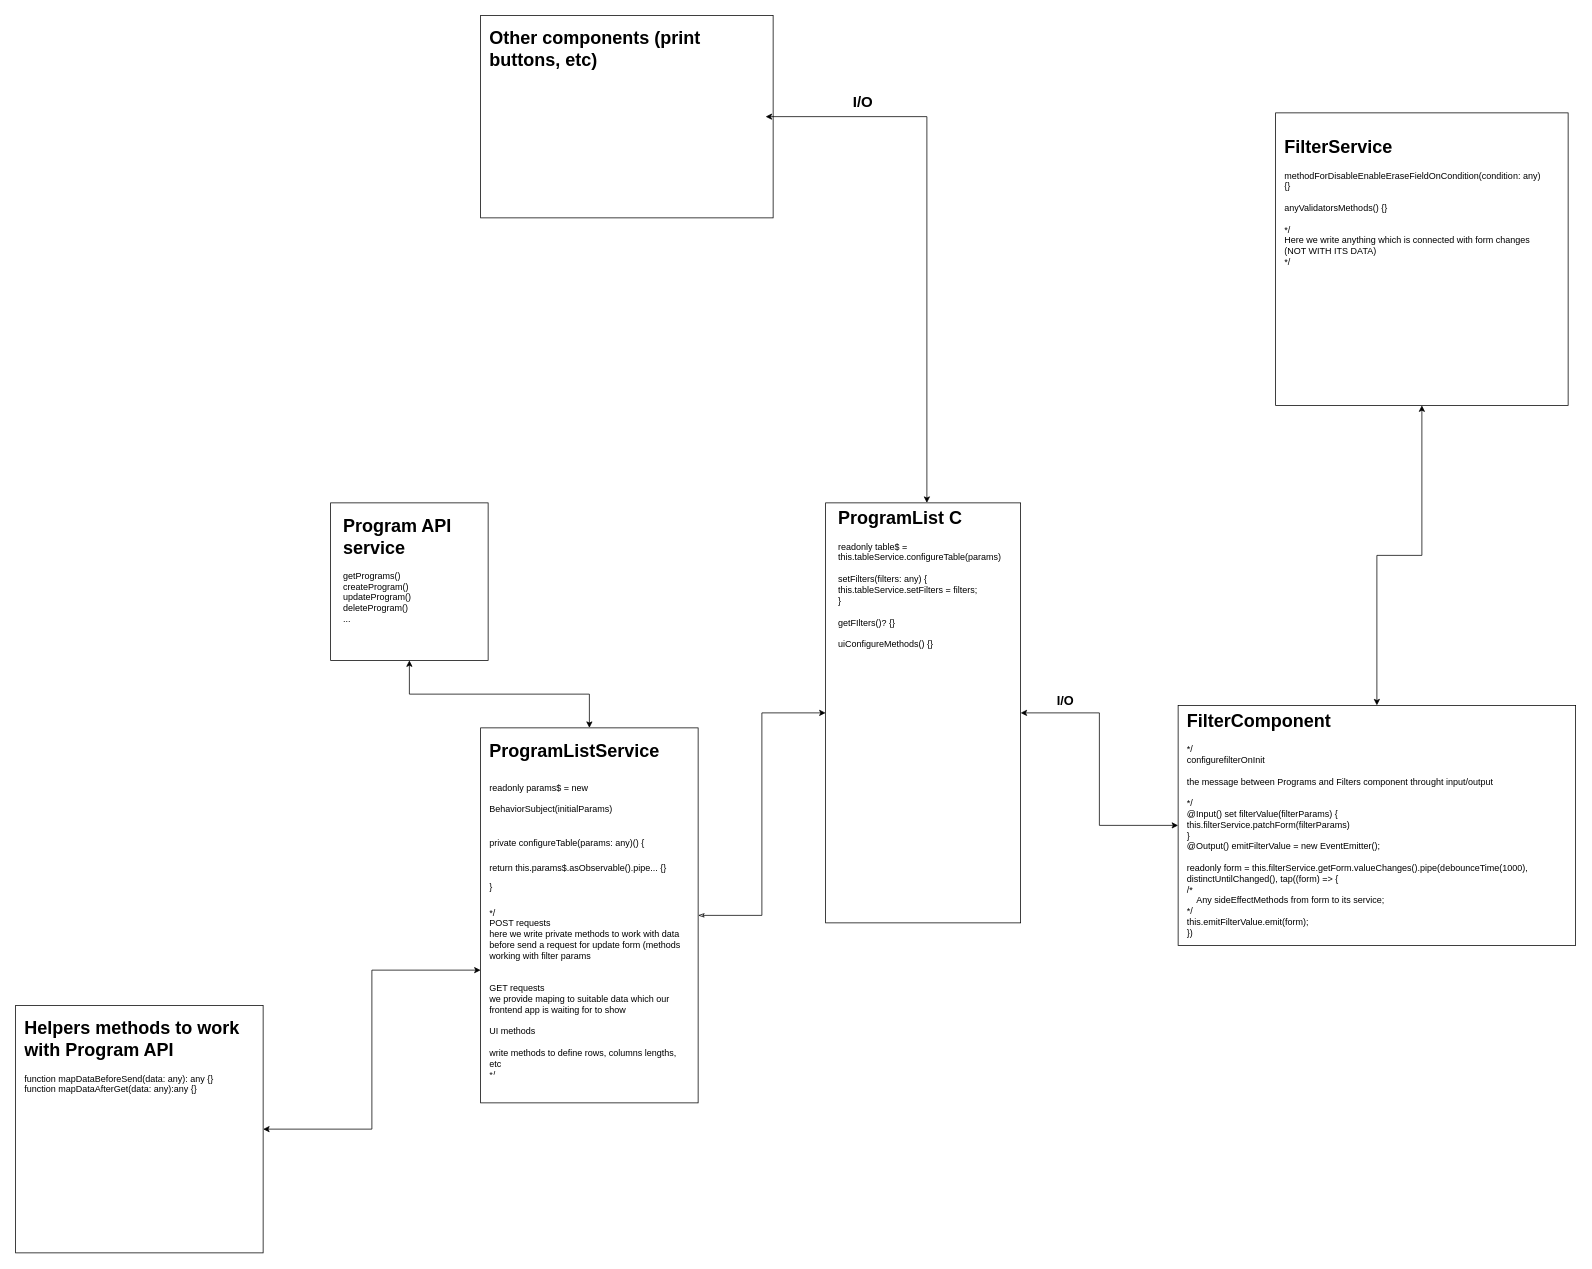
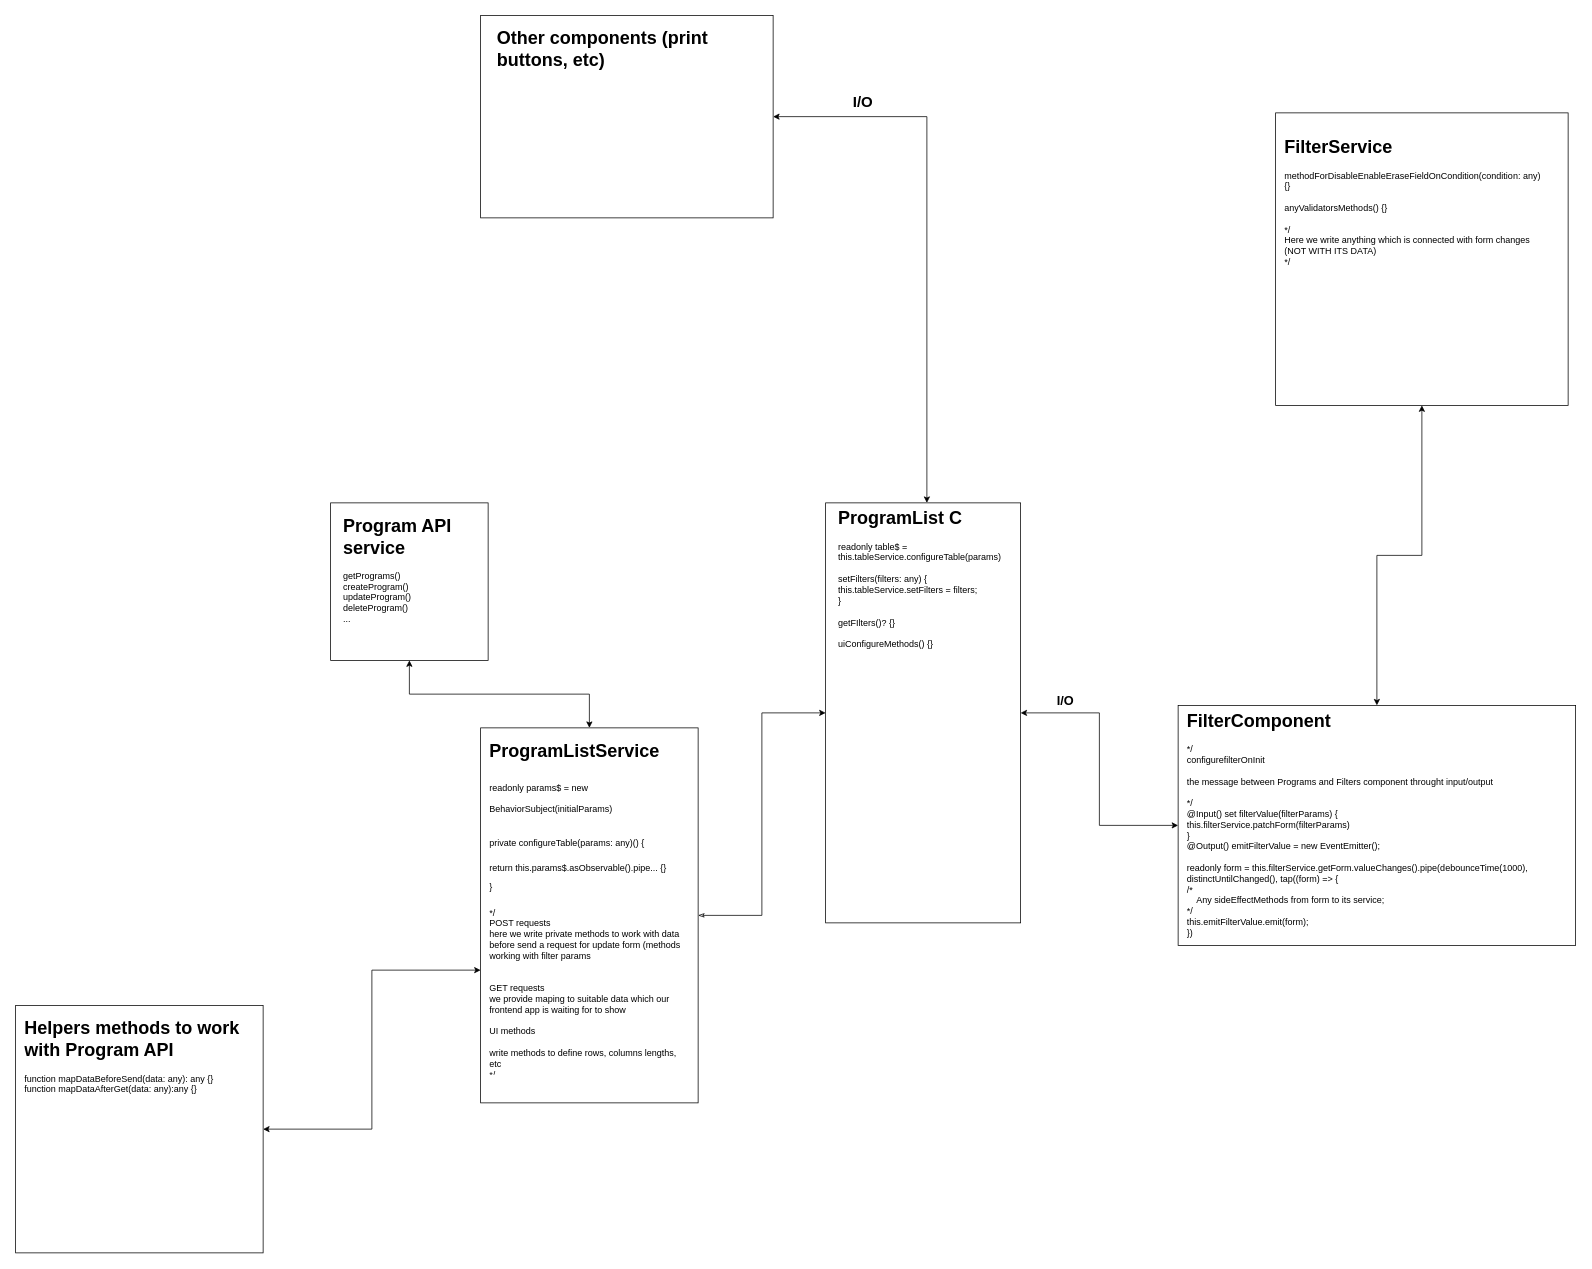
node "Other components (print buttons, etc)": moved (627, 117) -> (634, 117)
